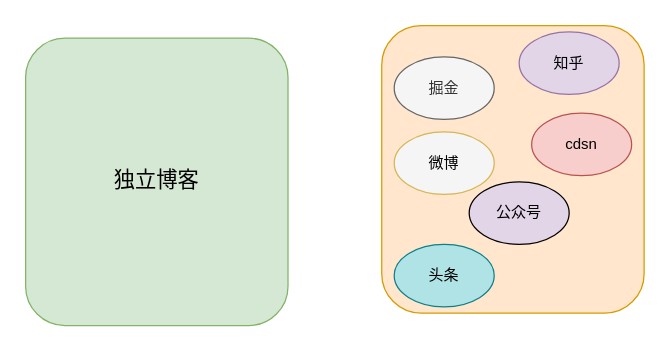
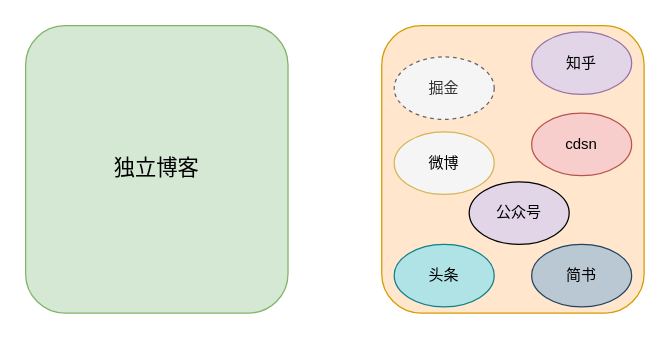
node "知乎": moved (569, 63) -> (582, 63)
node "掘金": style solid -> dashed
node "独立博客": moved (157, 182) -> (157, 169)
node "简书": added
